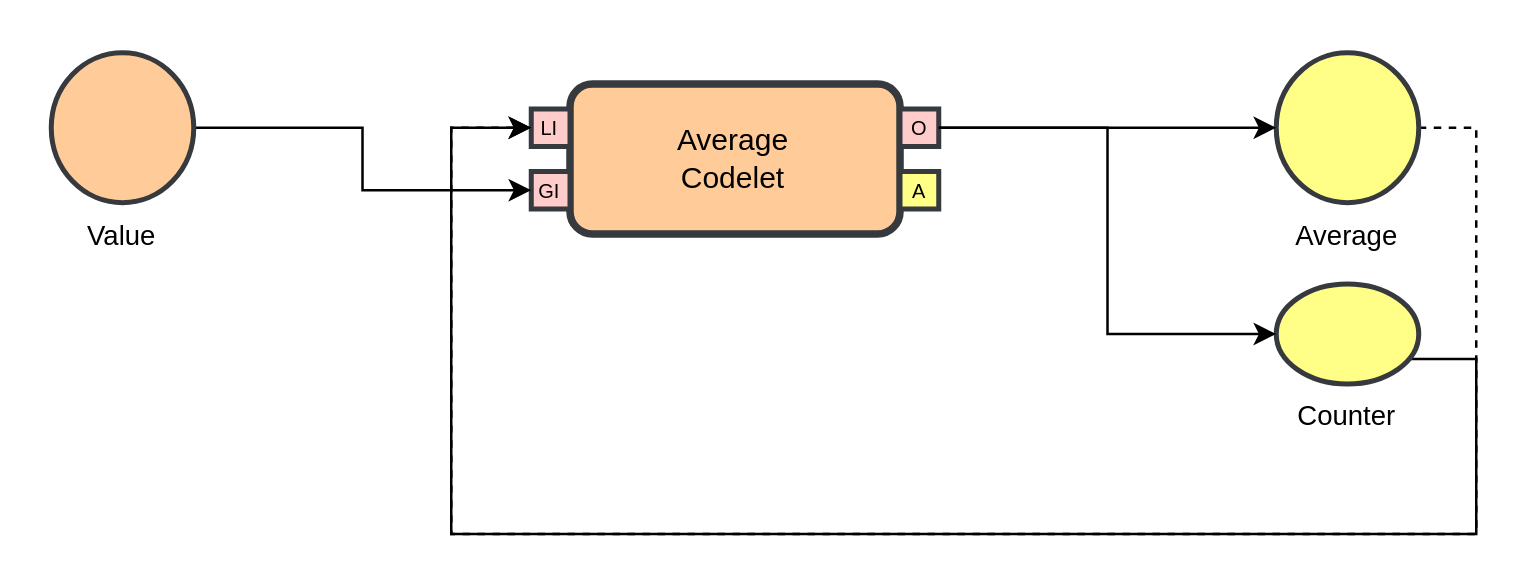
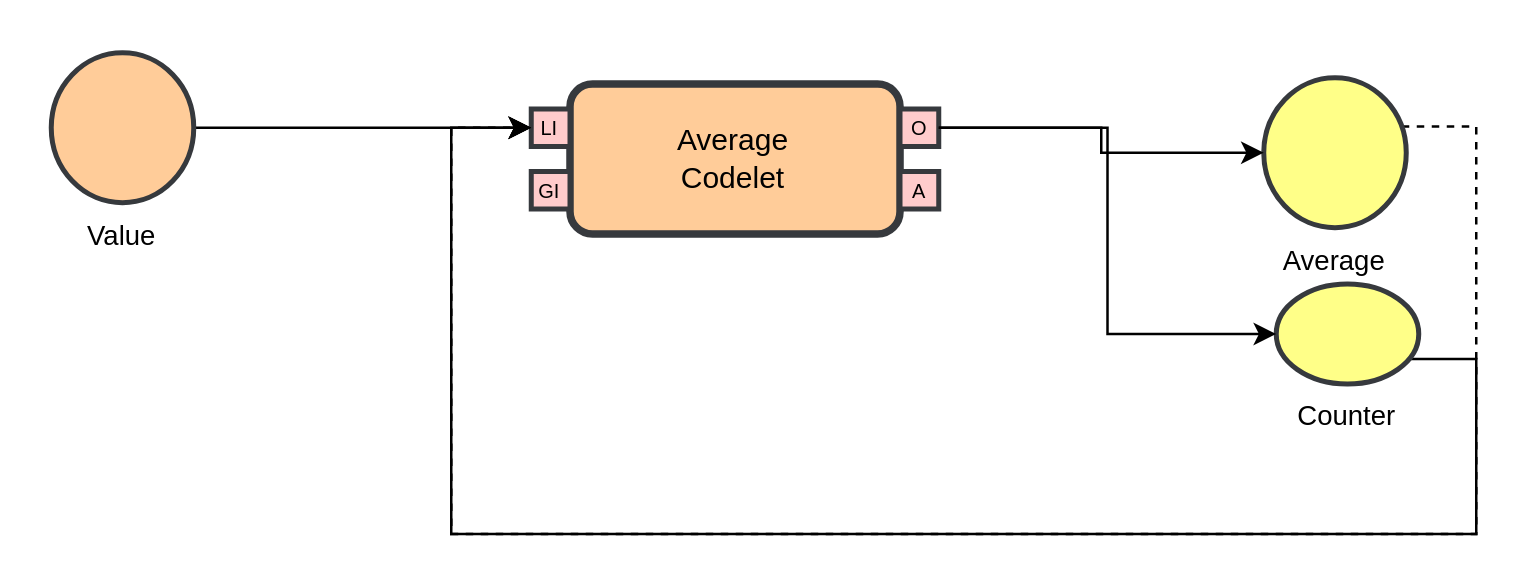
node "Average": moved (1348, 128) -> (1335, 153)
edge "Value" -> "GI": now "Value" -> "LI"
node "A": fillcolor #ffff88 -> #ffcccc
